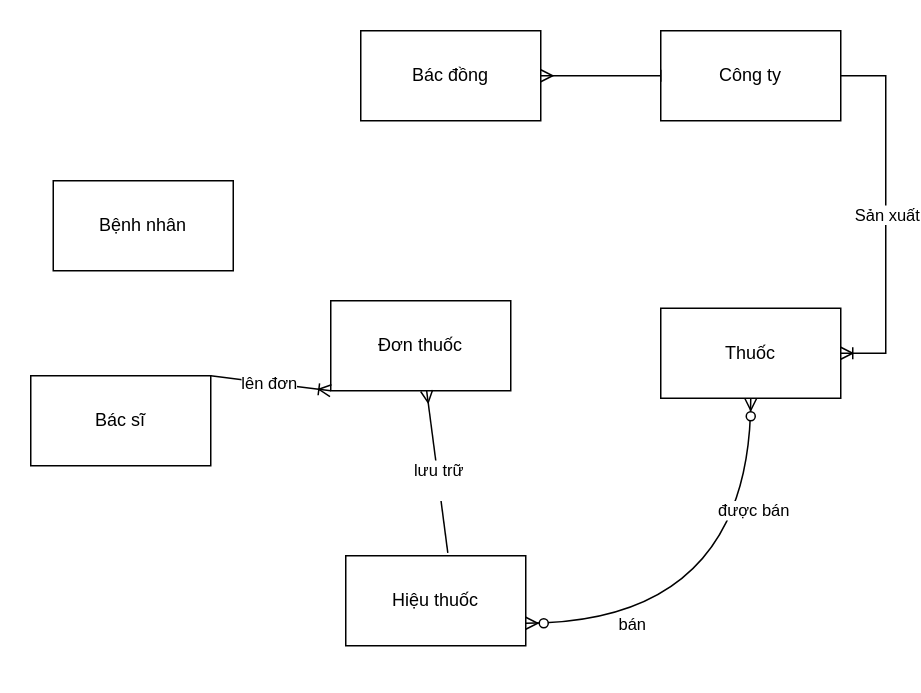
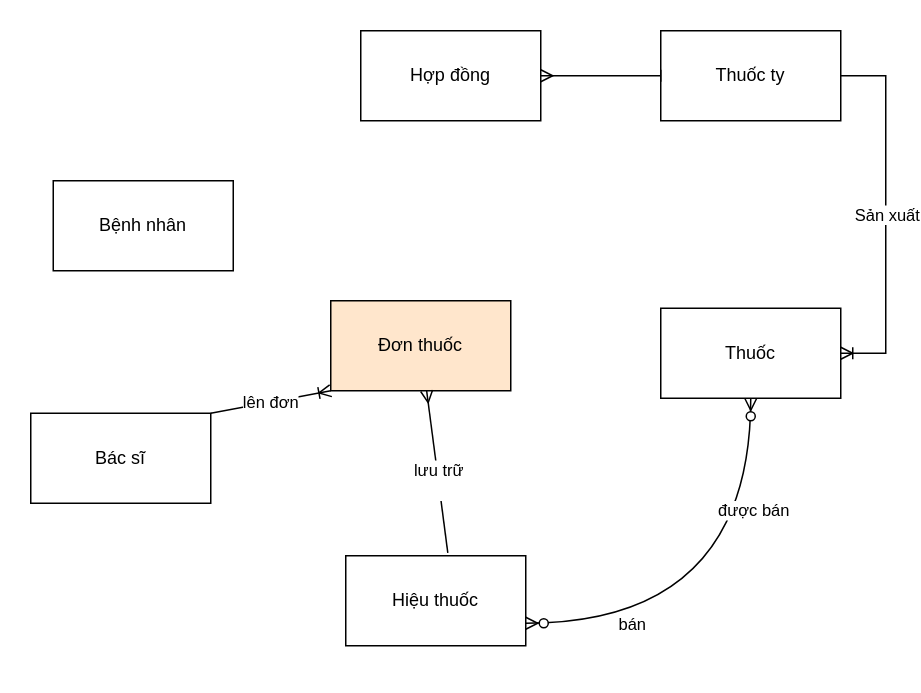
node "Bác đồng": label "Bác đồng" -> "Hợp đồng"
node "Công ty": label "Công ty" -> "Thuốc ty"
node "Đơn thuốc": fillcolor #ffffff -> #ffe6cc
node "Bác sĩ": moved (121, 421) -> (121, 458)
